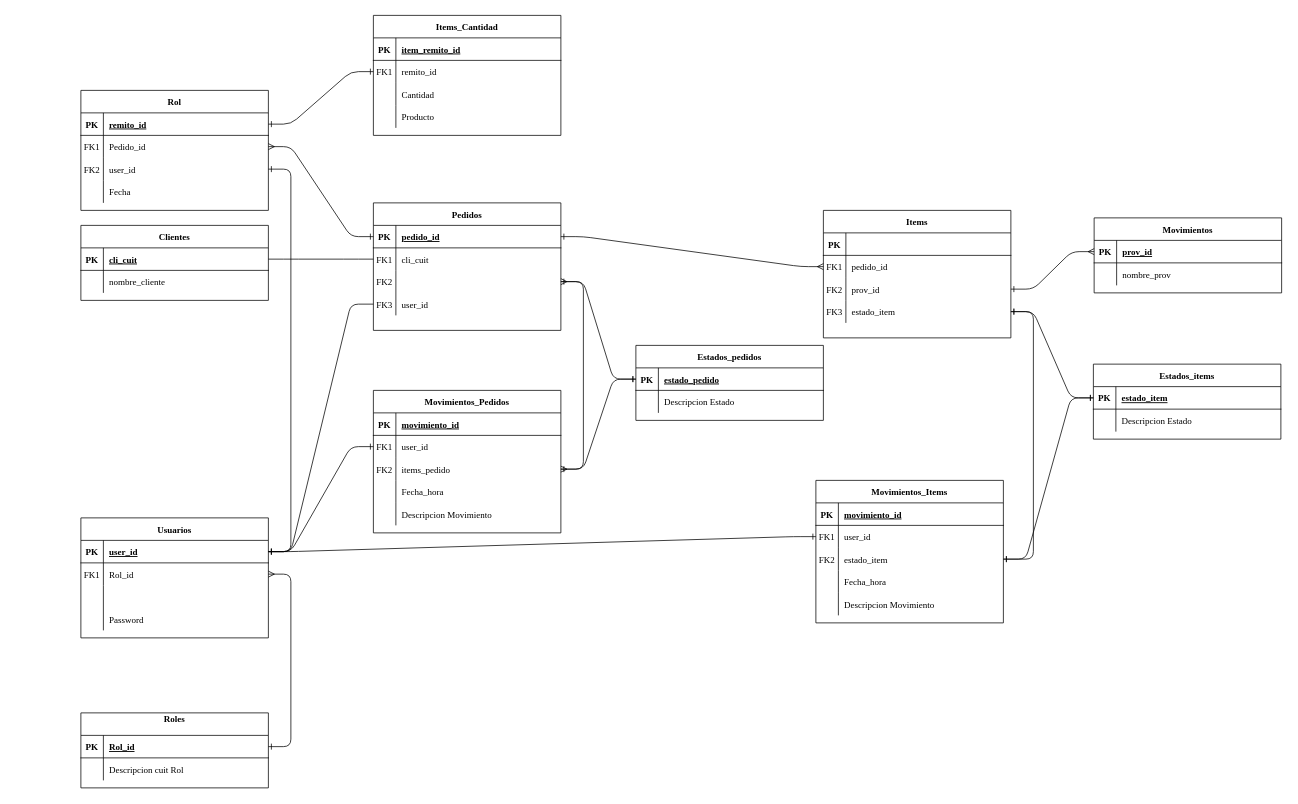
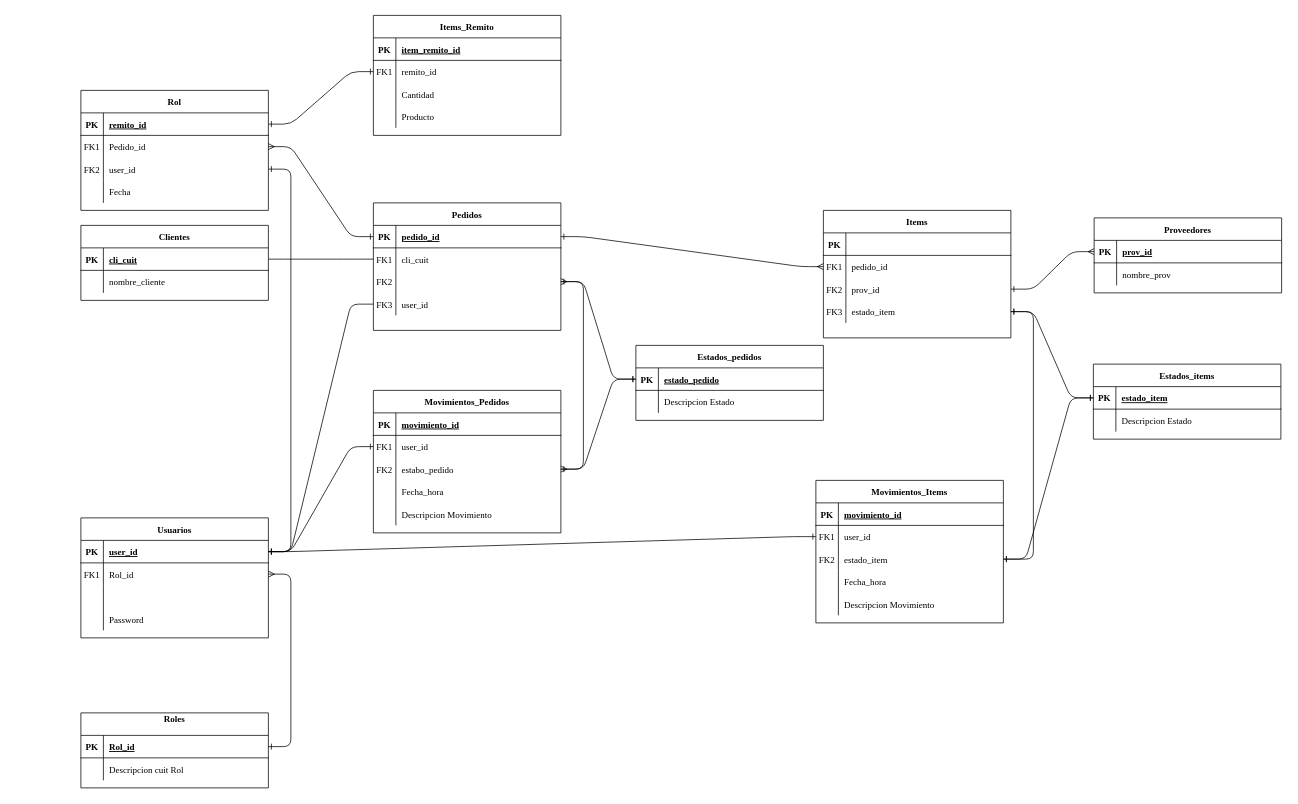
node "Items_Cantidad": label "Items_Cantidad" -> "Items_Remito"
node "Movimientos": label "Movimientos" -> "Proveedores"
node "items_pedido": label "items_pedido" -> "estabo_pedido"
